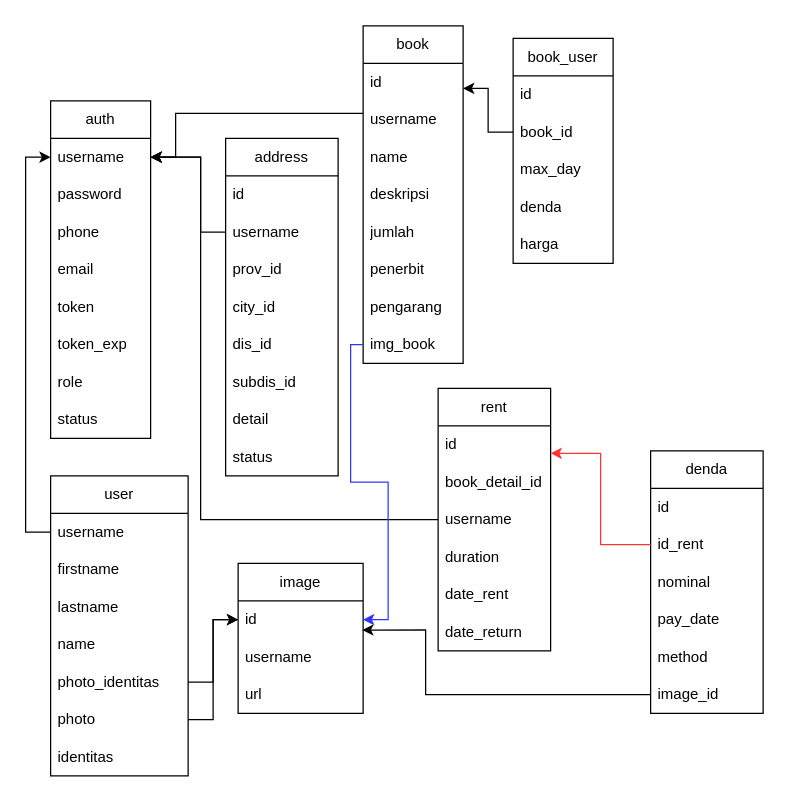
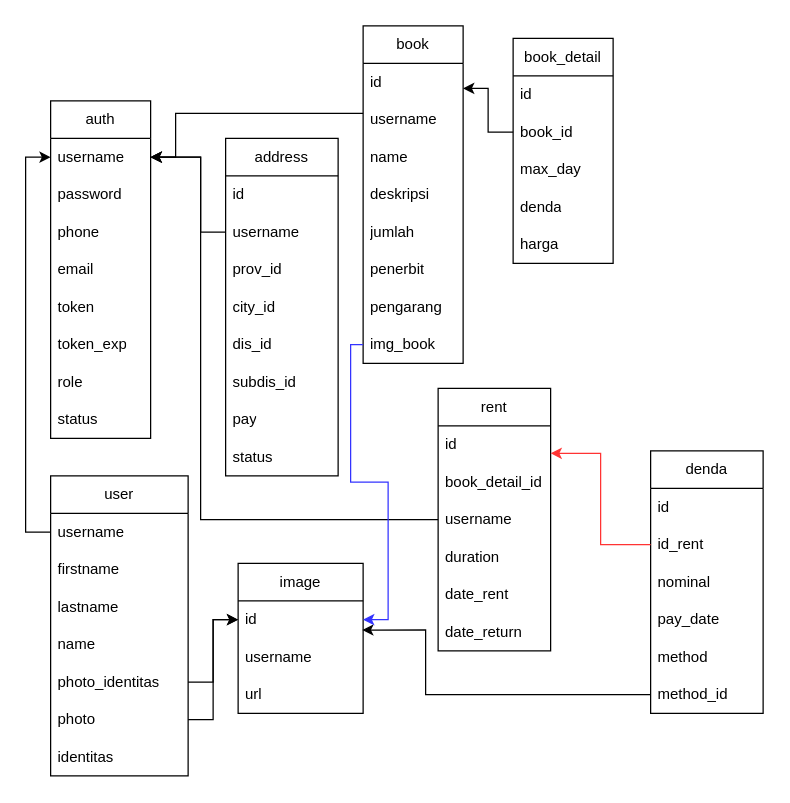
node "book_user": label "book_user" -> "book_detail"
node "detail": label "detail" -> "pay"
node "image_id": label "image_id" -> "method_id"
